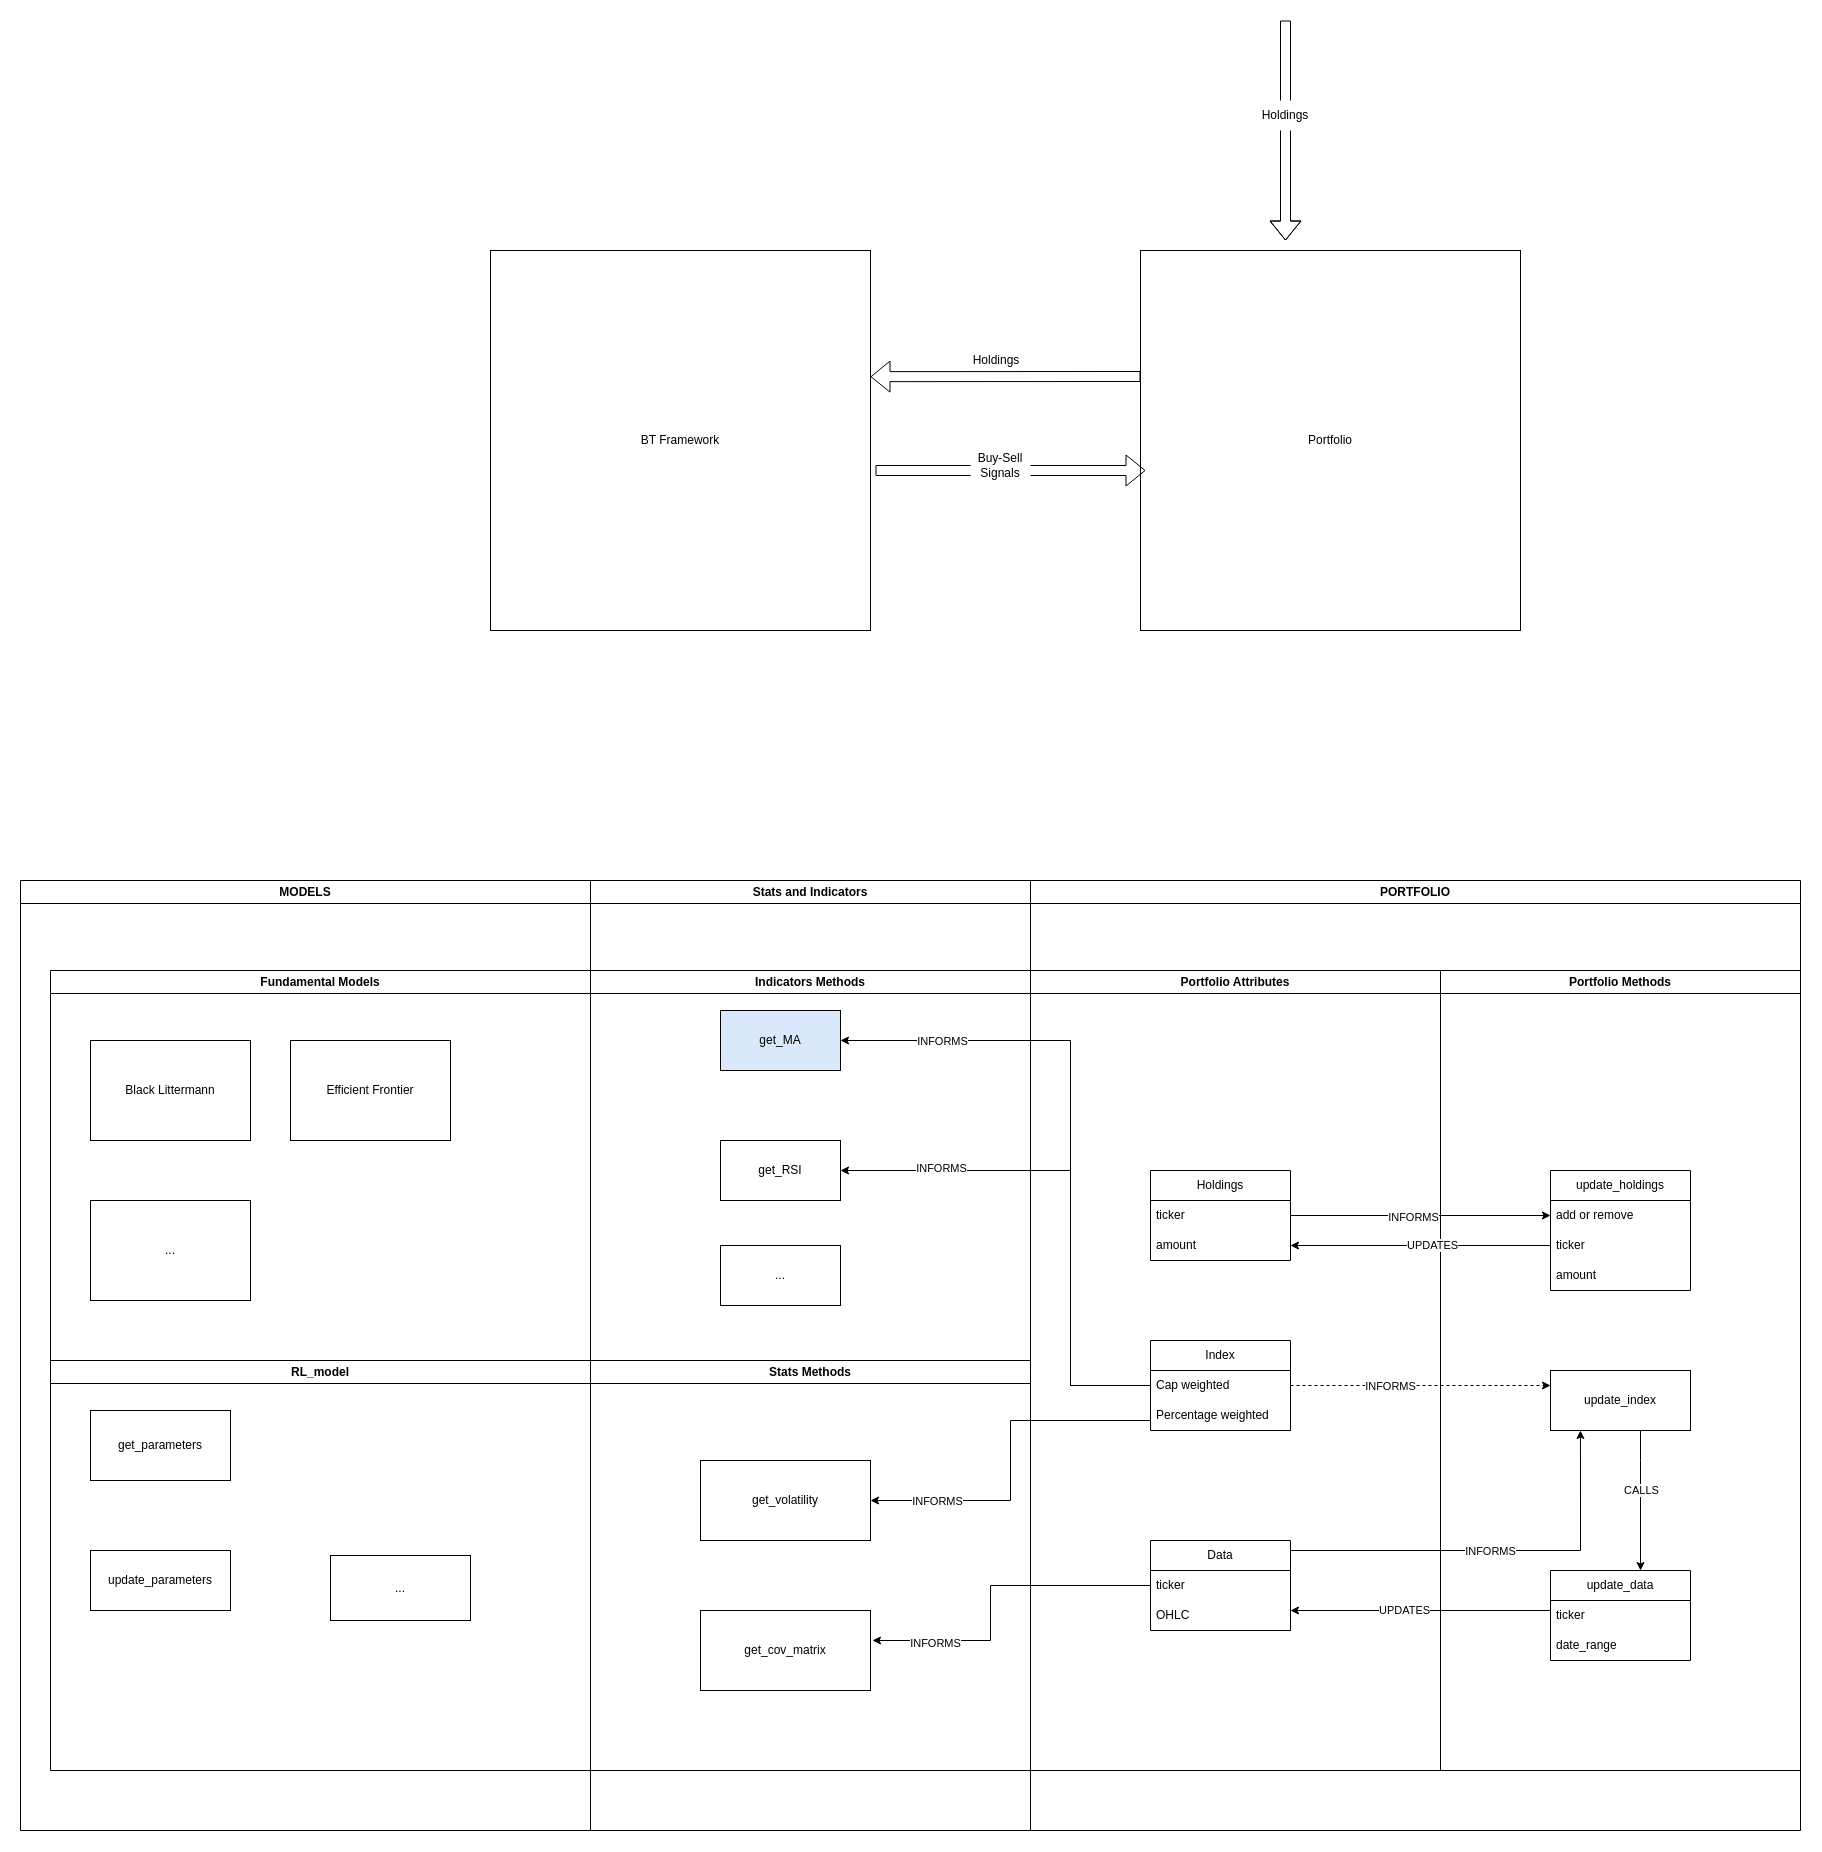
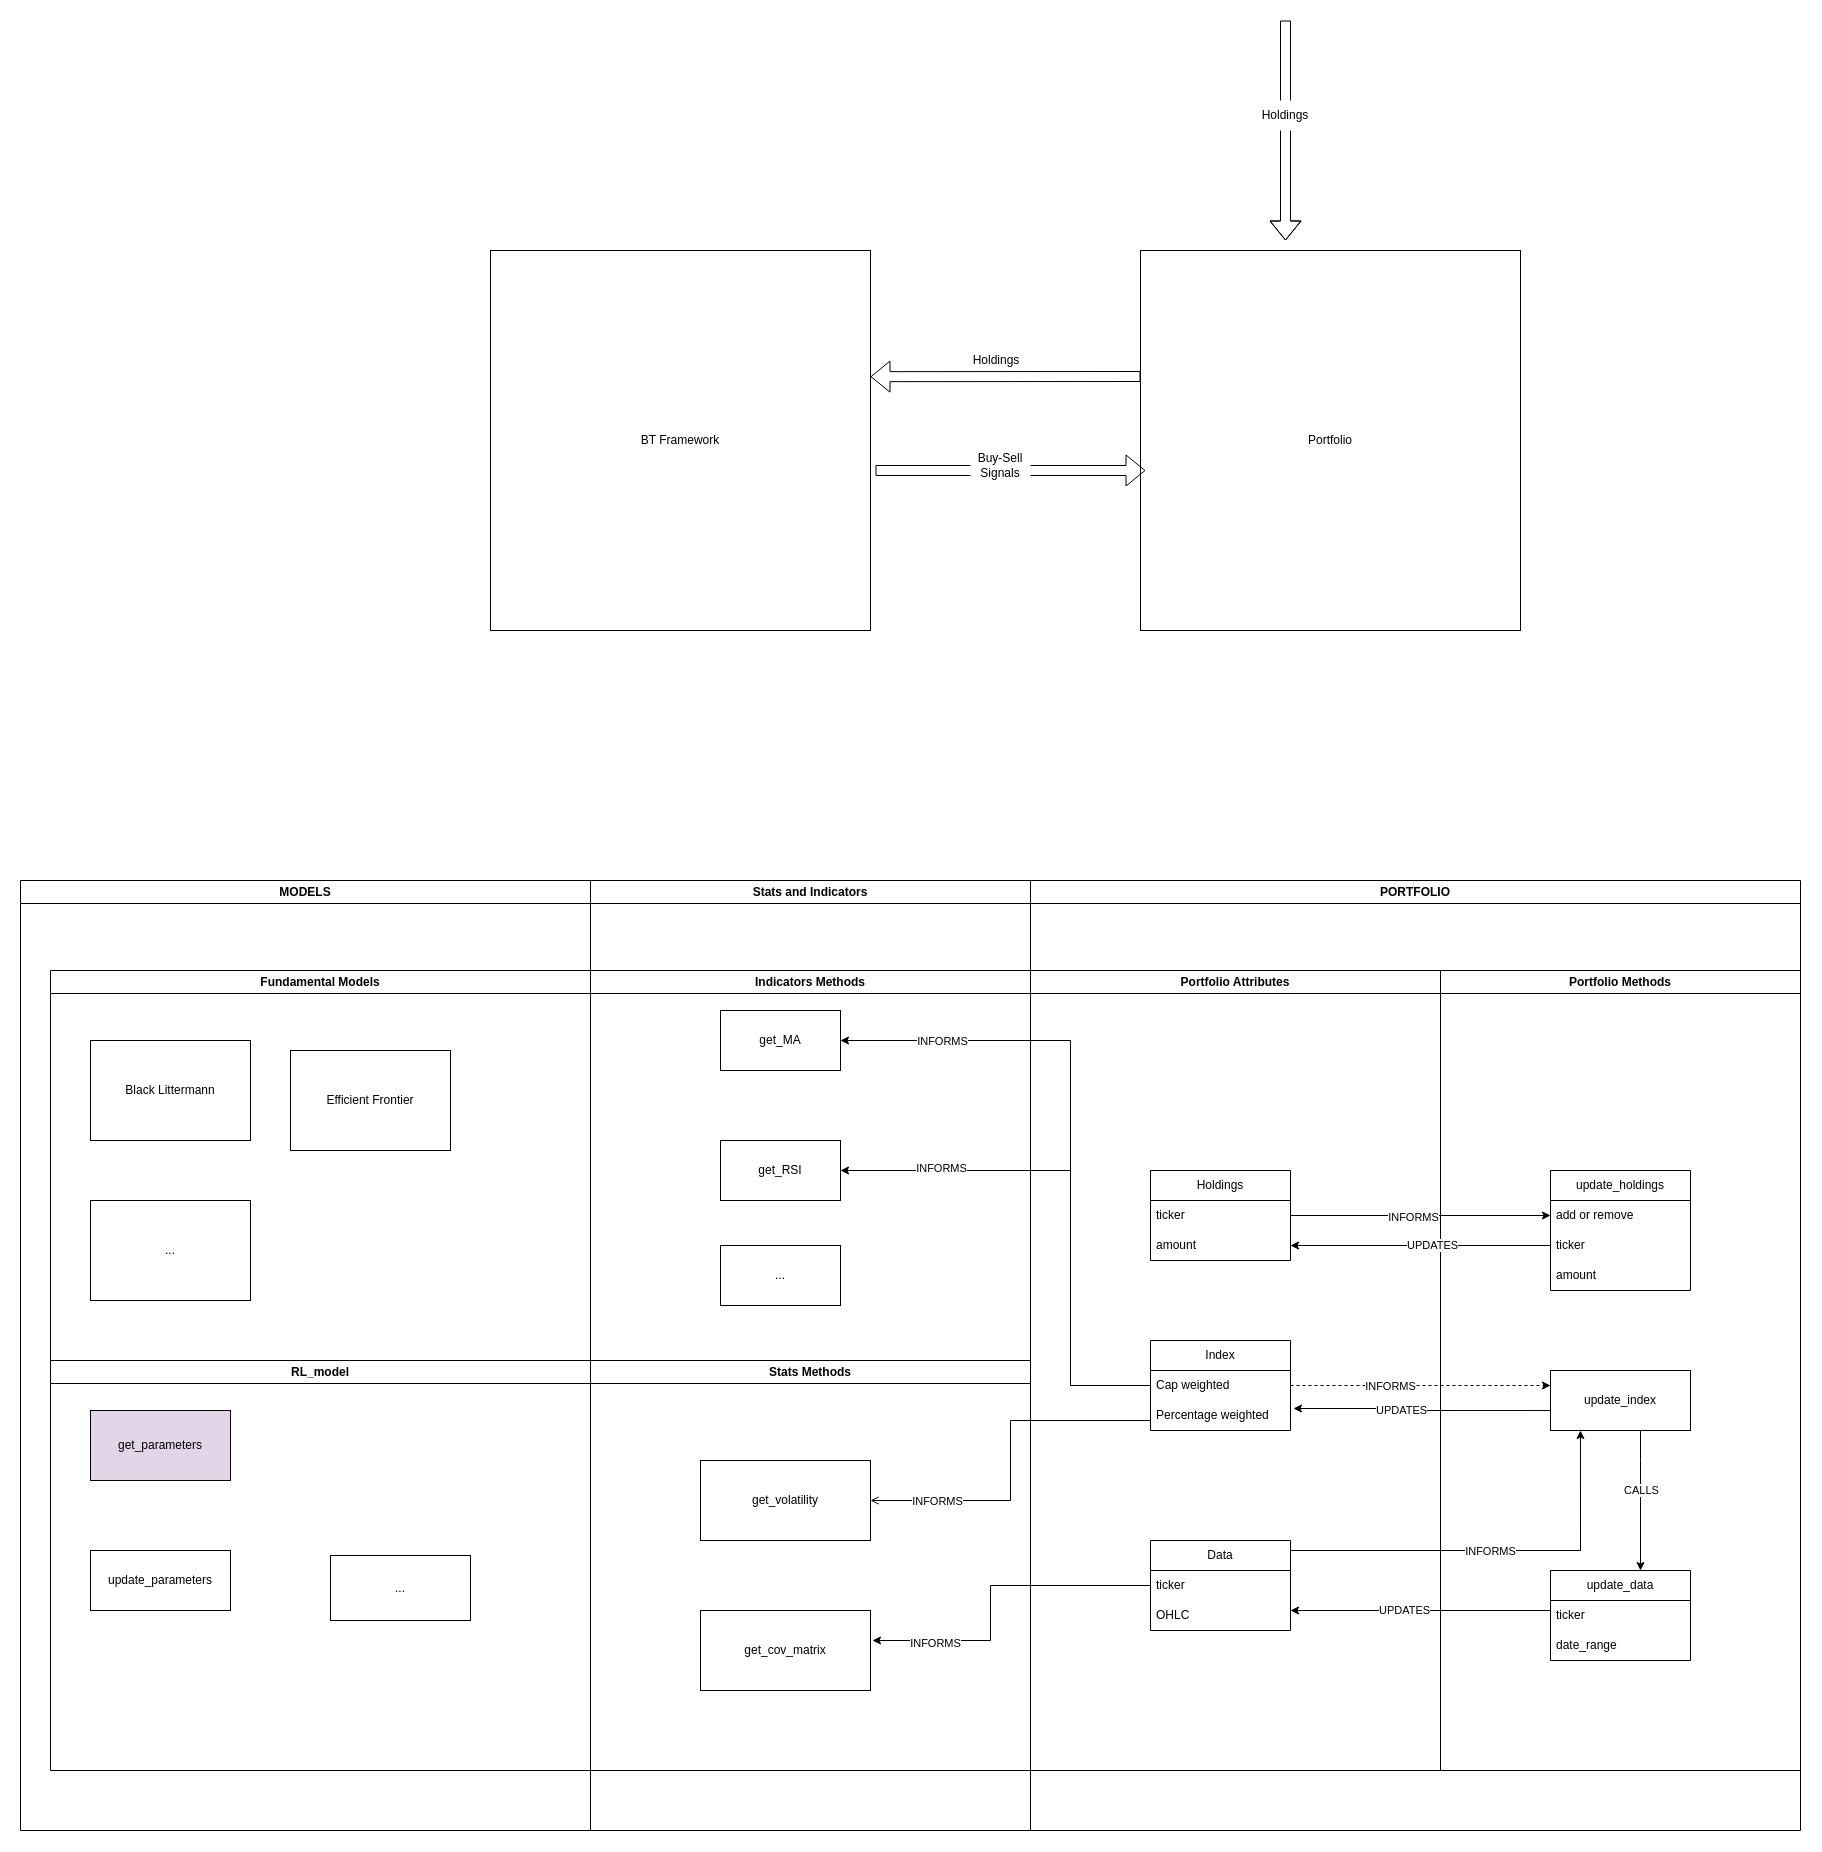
node "get_MA": fillcolor #dae8fc -> #ffffff
node "Efficient Frontier": moved (371, 1091) -> (371, 1101)
edge "update_index" -> "Percentage weighted": added, label "UPDATES"
node "get_parameters": fillcolor #ffffff -> #e1d5e7
edge "Index" -> "get_volatility": arrowhead classic -> open
